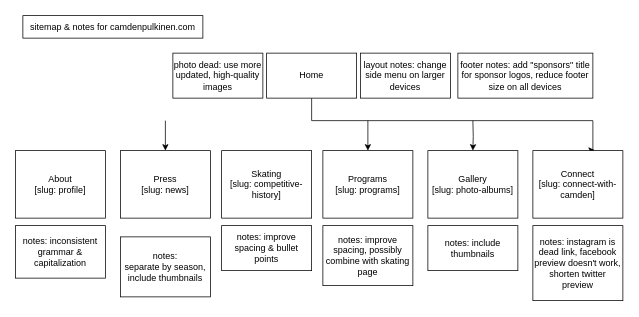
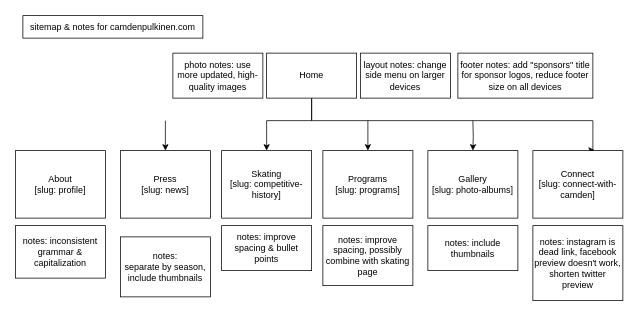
node "photo dead: use more updated, high-quality images": label "photo dead: use more updated, high-quality images" -> "photo notes: use more updated, high-quality images"
edge "Home" -> "Skating [slug: competitive-history]": added
